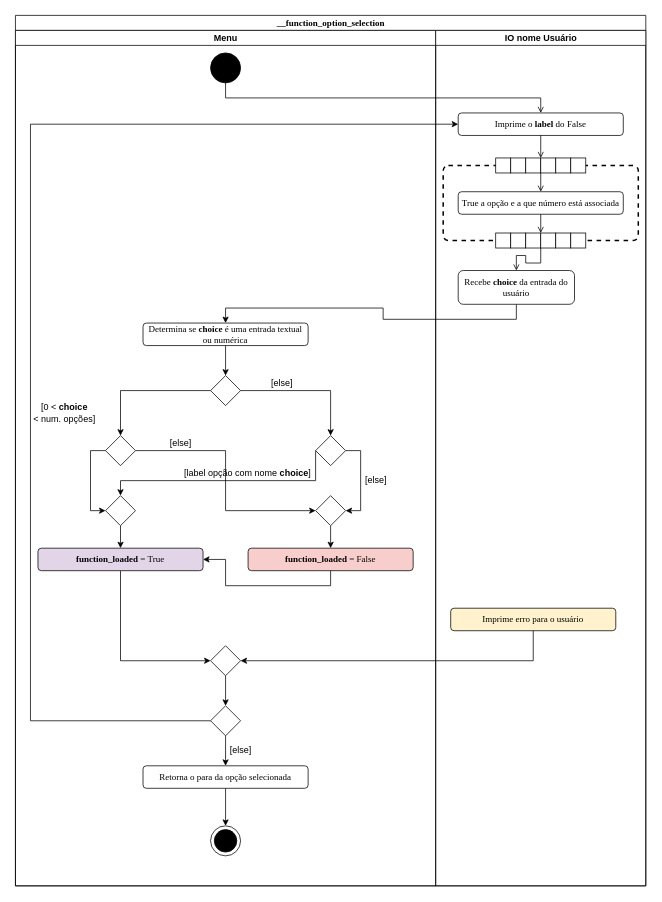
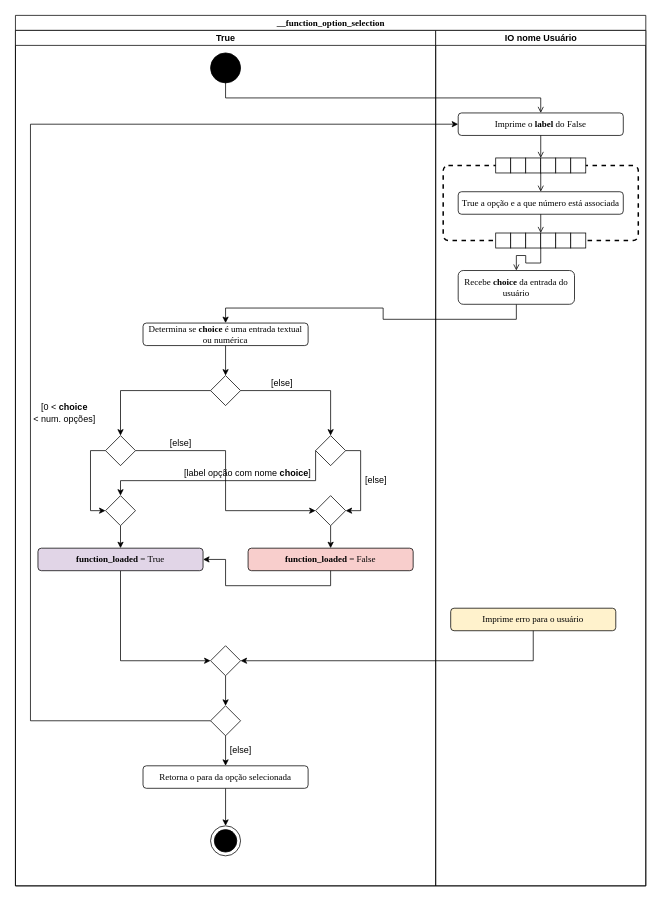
node "Menu": label "Menu" -> "True"
